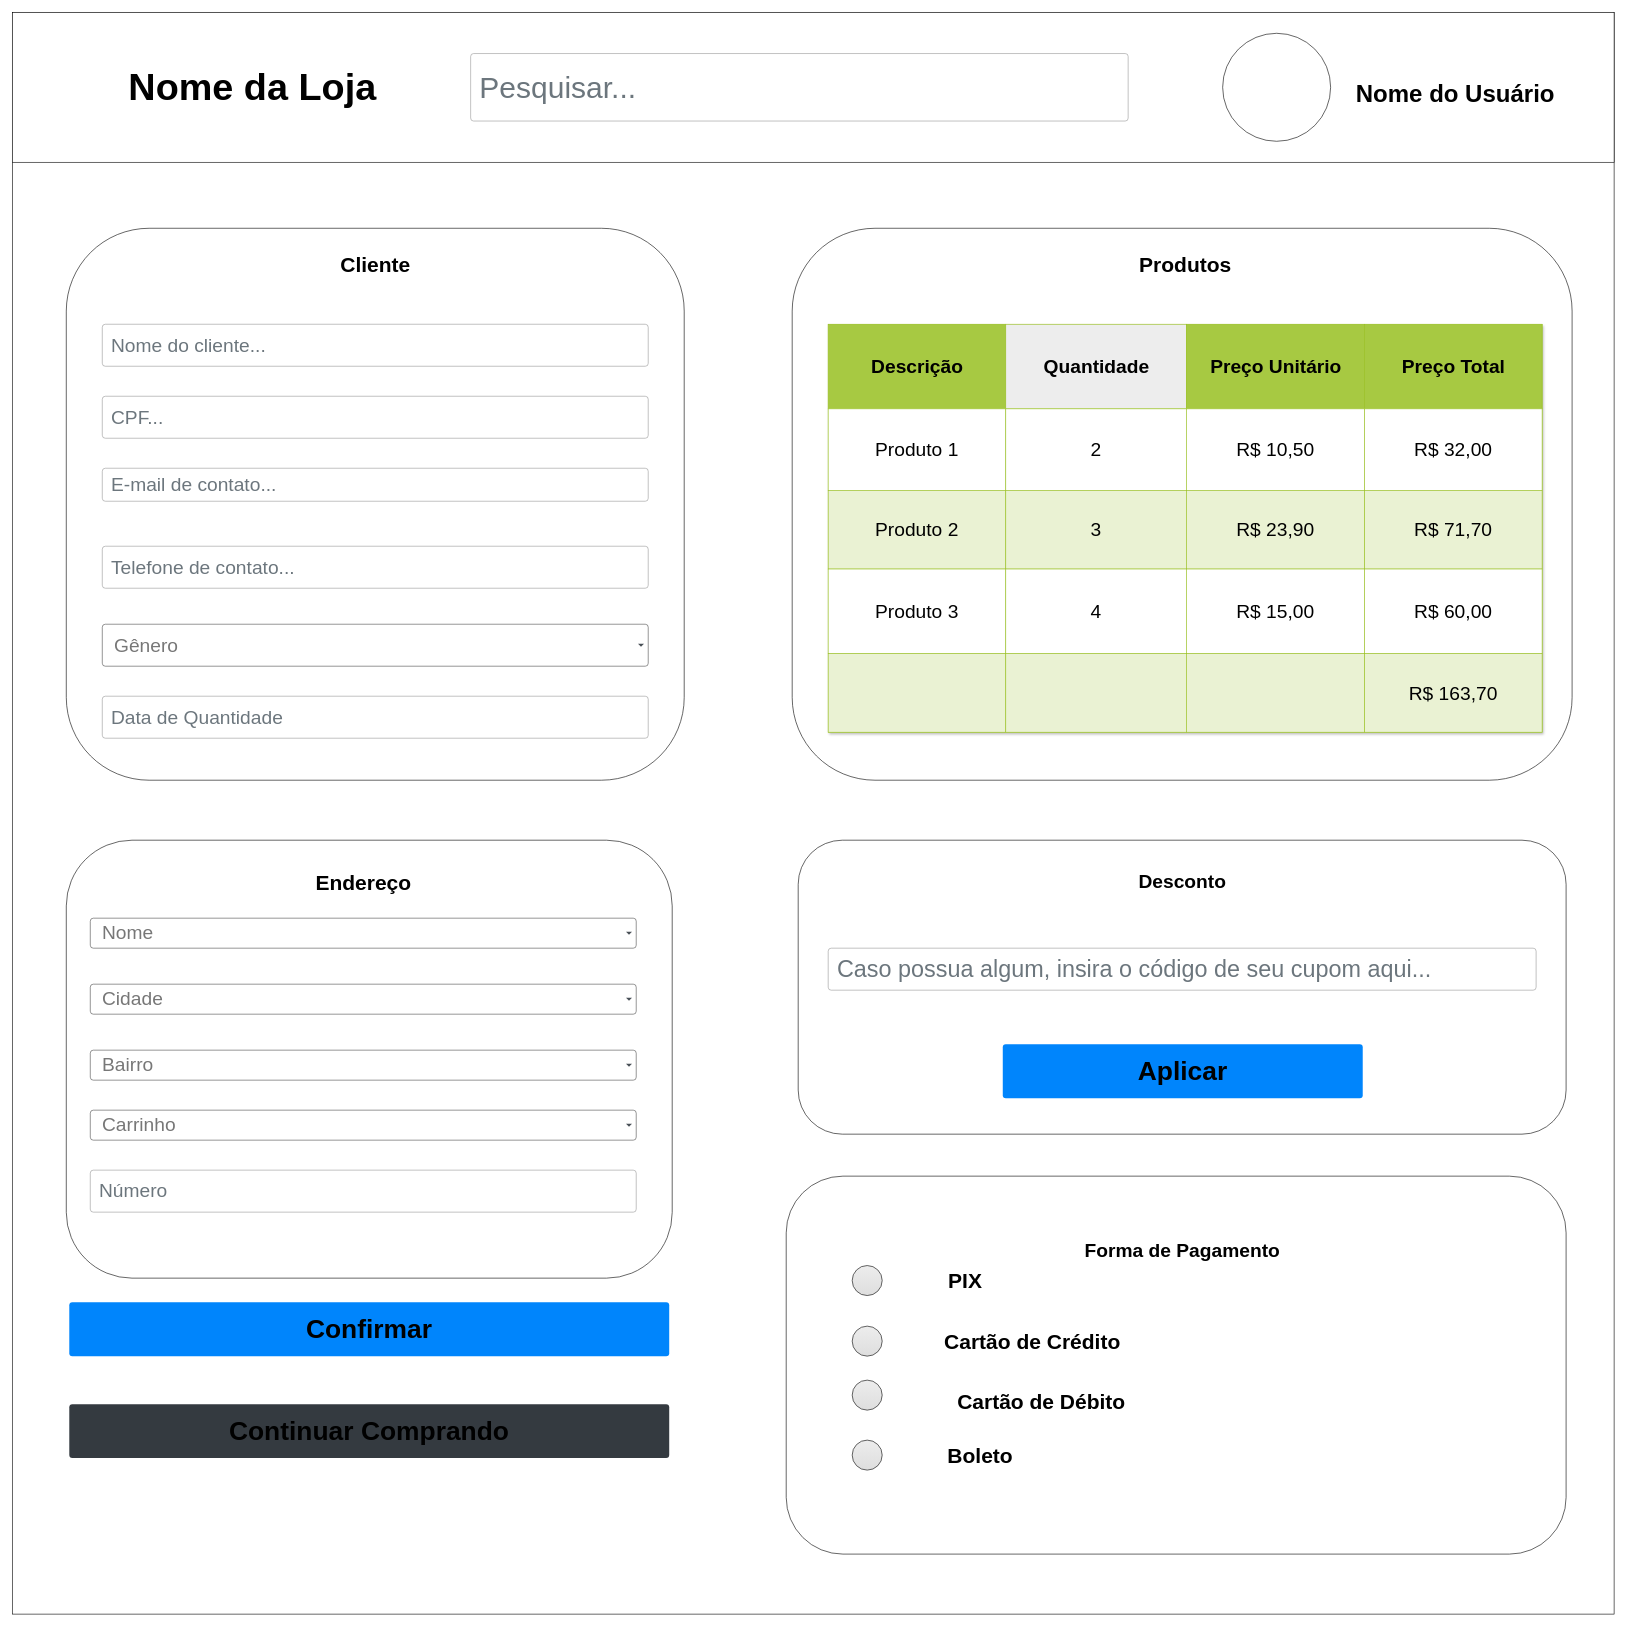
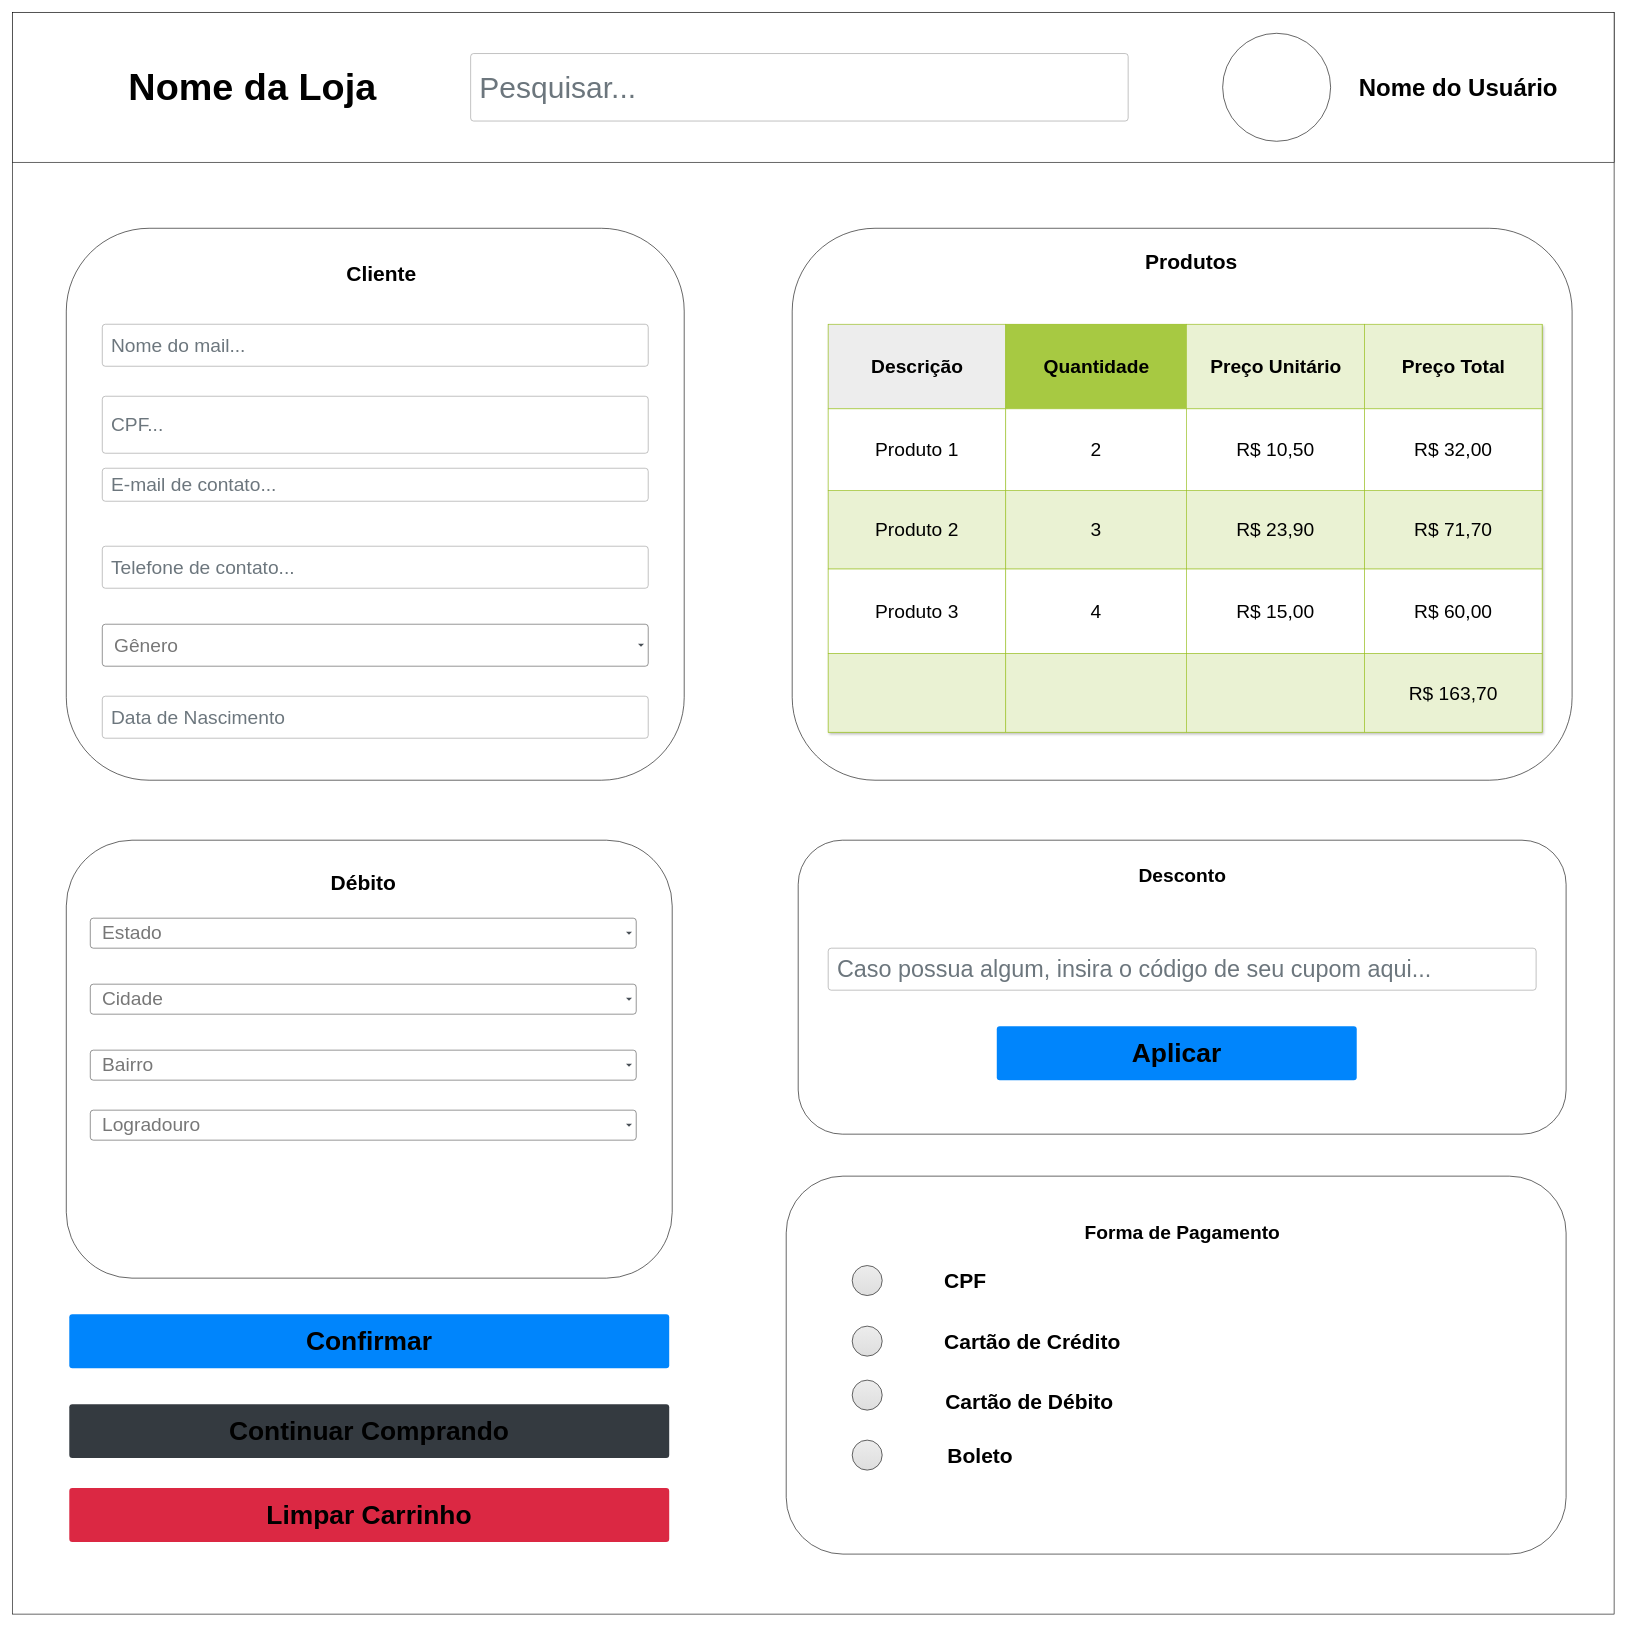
node "Nome do Usuário": moved (1455, 93) -> (1458, 87)
node "Cliente": moved (375, 264) -> (381, 273)
node "Produtos": moved (1185, 264) -> (1191, 261)
node "Nome do cliente...": label "Nome do cliente..." -> "Nome do mail..."
node "Descrição": fillcolor #a7c942 -> #ededed
node "Quantidade": fillcolor #ededed -> #a7c942
node "Preço Unitário": fillcolor #a7c942 -> #eaf2d3
node "Preço Total": fillcolor #a7c942 -> #eaf2d3
node "CPF...": size 546x42 -> 546x57
node "Data de Quantidade": label "Data de Quantidade" -> "Data de Nascimento"
node "Endereço": label "Endereço" -> "Débito"
node "Desconto": moved (1182, 882) -> (1182, 876)
node "Nome": label "Nome" -> "Estado"
node "Aplicar": moved (1183, 1071) -> (1177, 1053)
node "Carrinho": label "Carrinho" -> "Logradouro"
node "Número": removed
node "Forma de Pagamento": moved (1182, 1251) -> (1182, 1233)
node "PIX": label "PIX" -> "CPF"
node "Confirmar": moved (369, 1329) -> (369, 1341)
node "Cartão de Débito": moved (1041, 1401) -> (1029, 1401)
node "Limpar Carrinho": added
